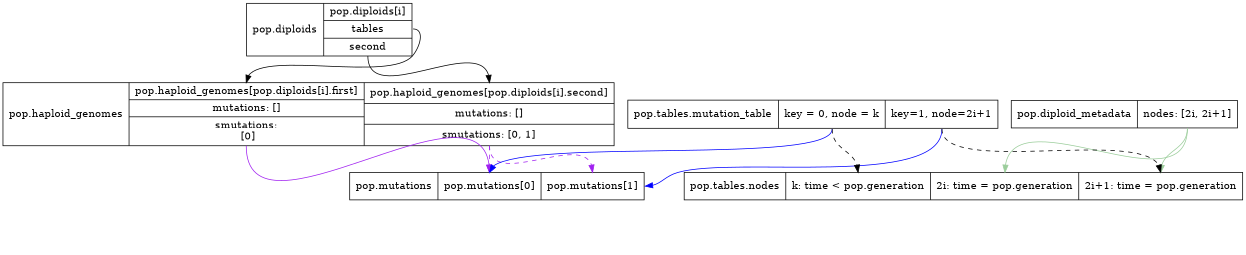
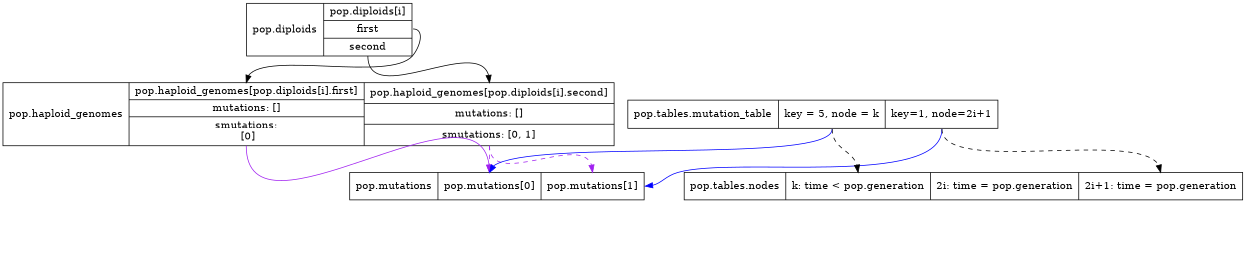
node "pop.diploids": text "tables" -> "first"
node "pop.tables.mutation_table": text "key = 0, node = k" -> "key = 5, node = k"
node "pop.diploid_metadata": removed
